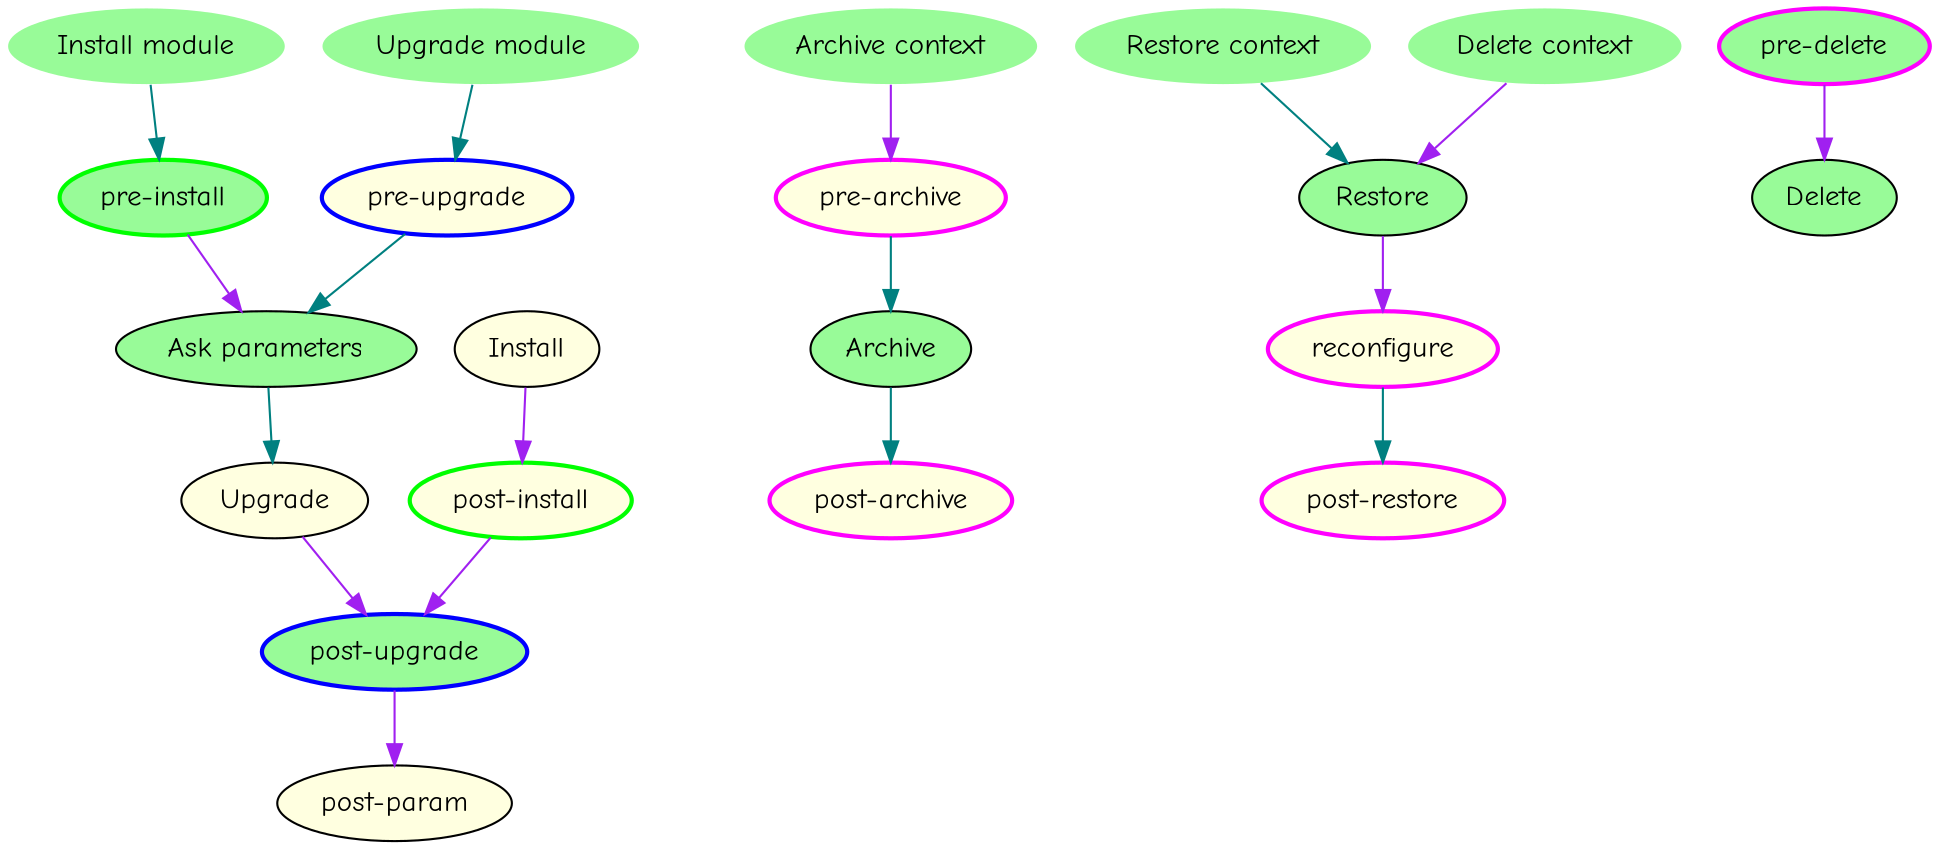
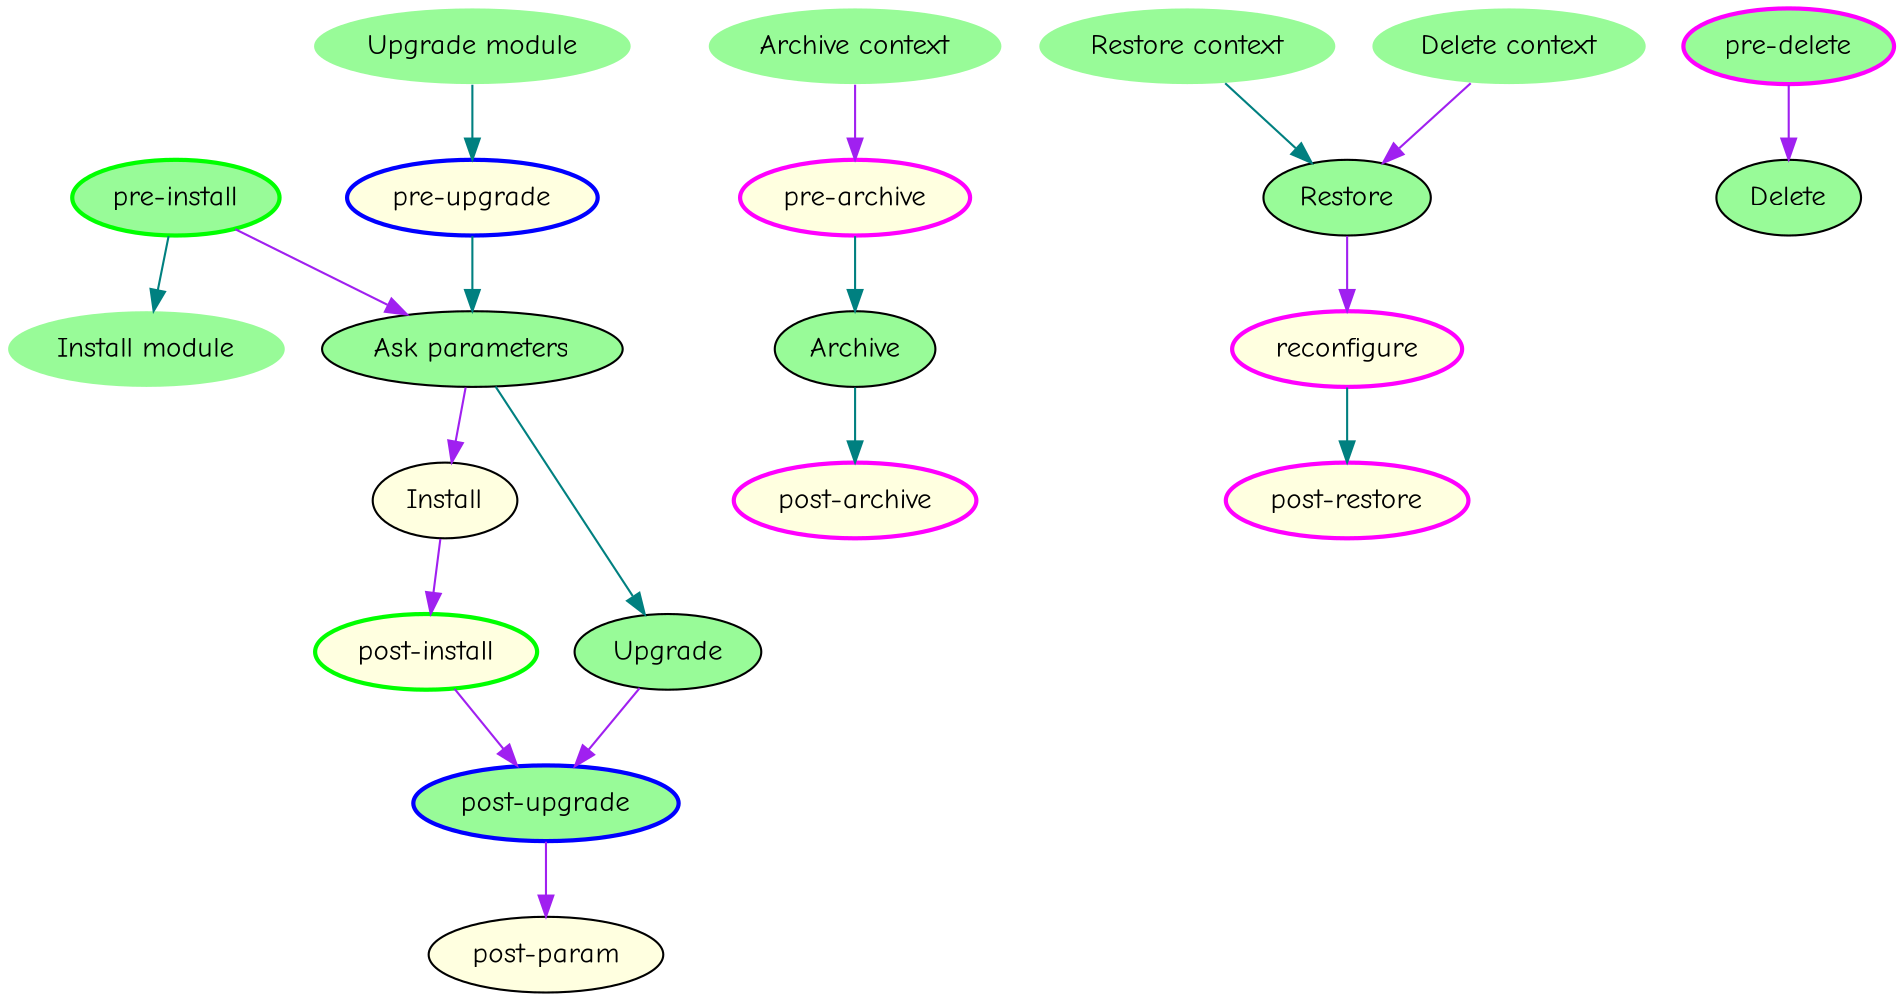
edge "Install module" -> "pre-install": reversed
edge "Ask parameters" -> "Install": added
node "Upgrade": fillcolor lightyellow -> palegreen
